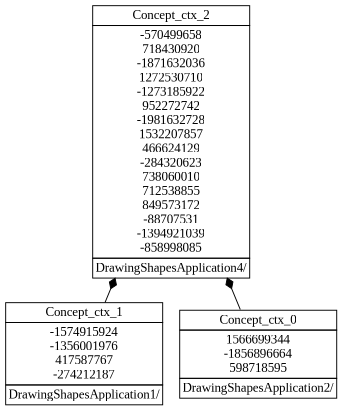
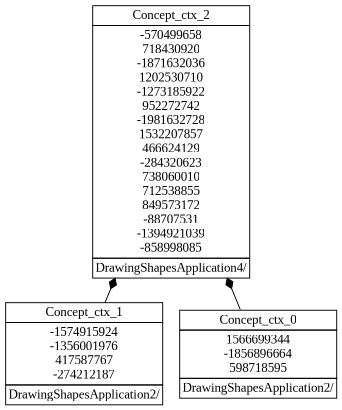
node "Concept_ctx_2": text "1272530710" -> "1202530710"
node "Concept_ctx_1": text "DrawingShapesApplication1/" -> "DrawingShapesApplication2/"
